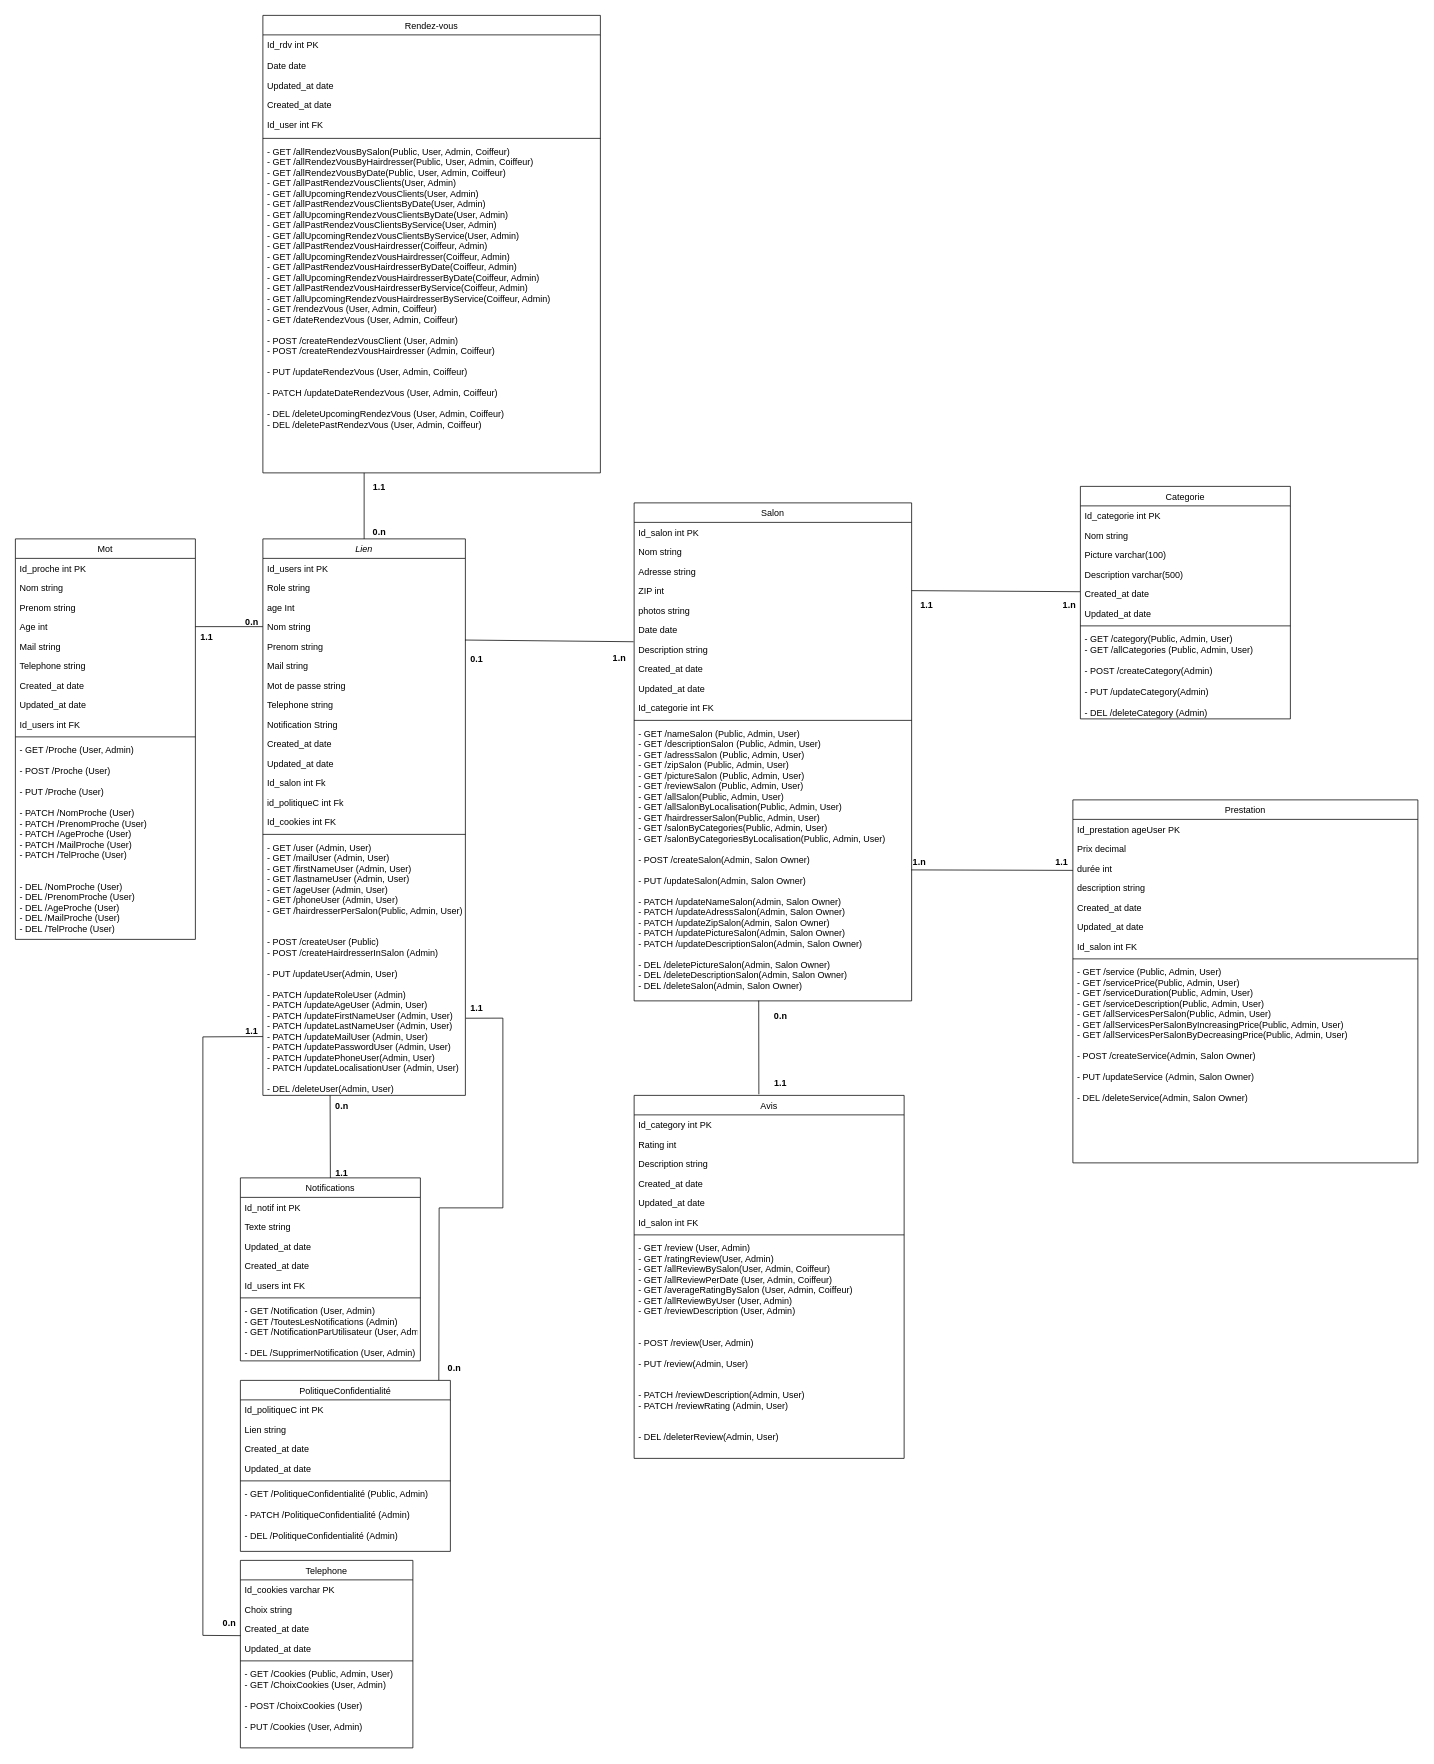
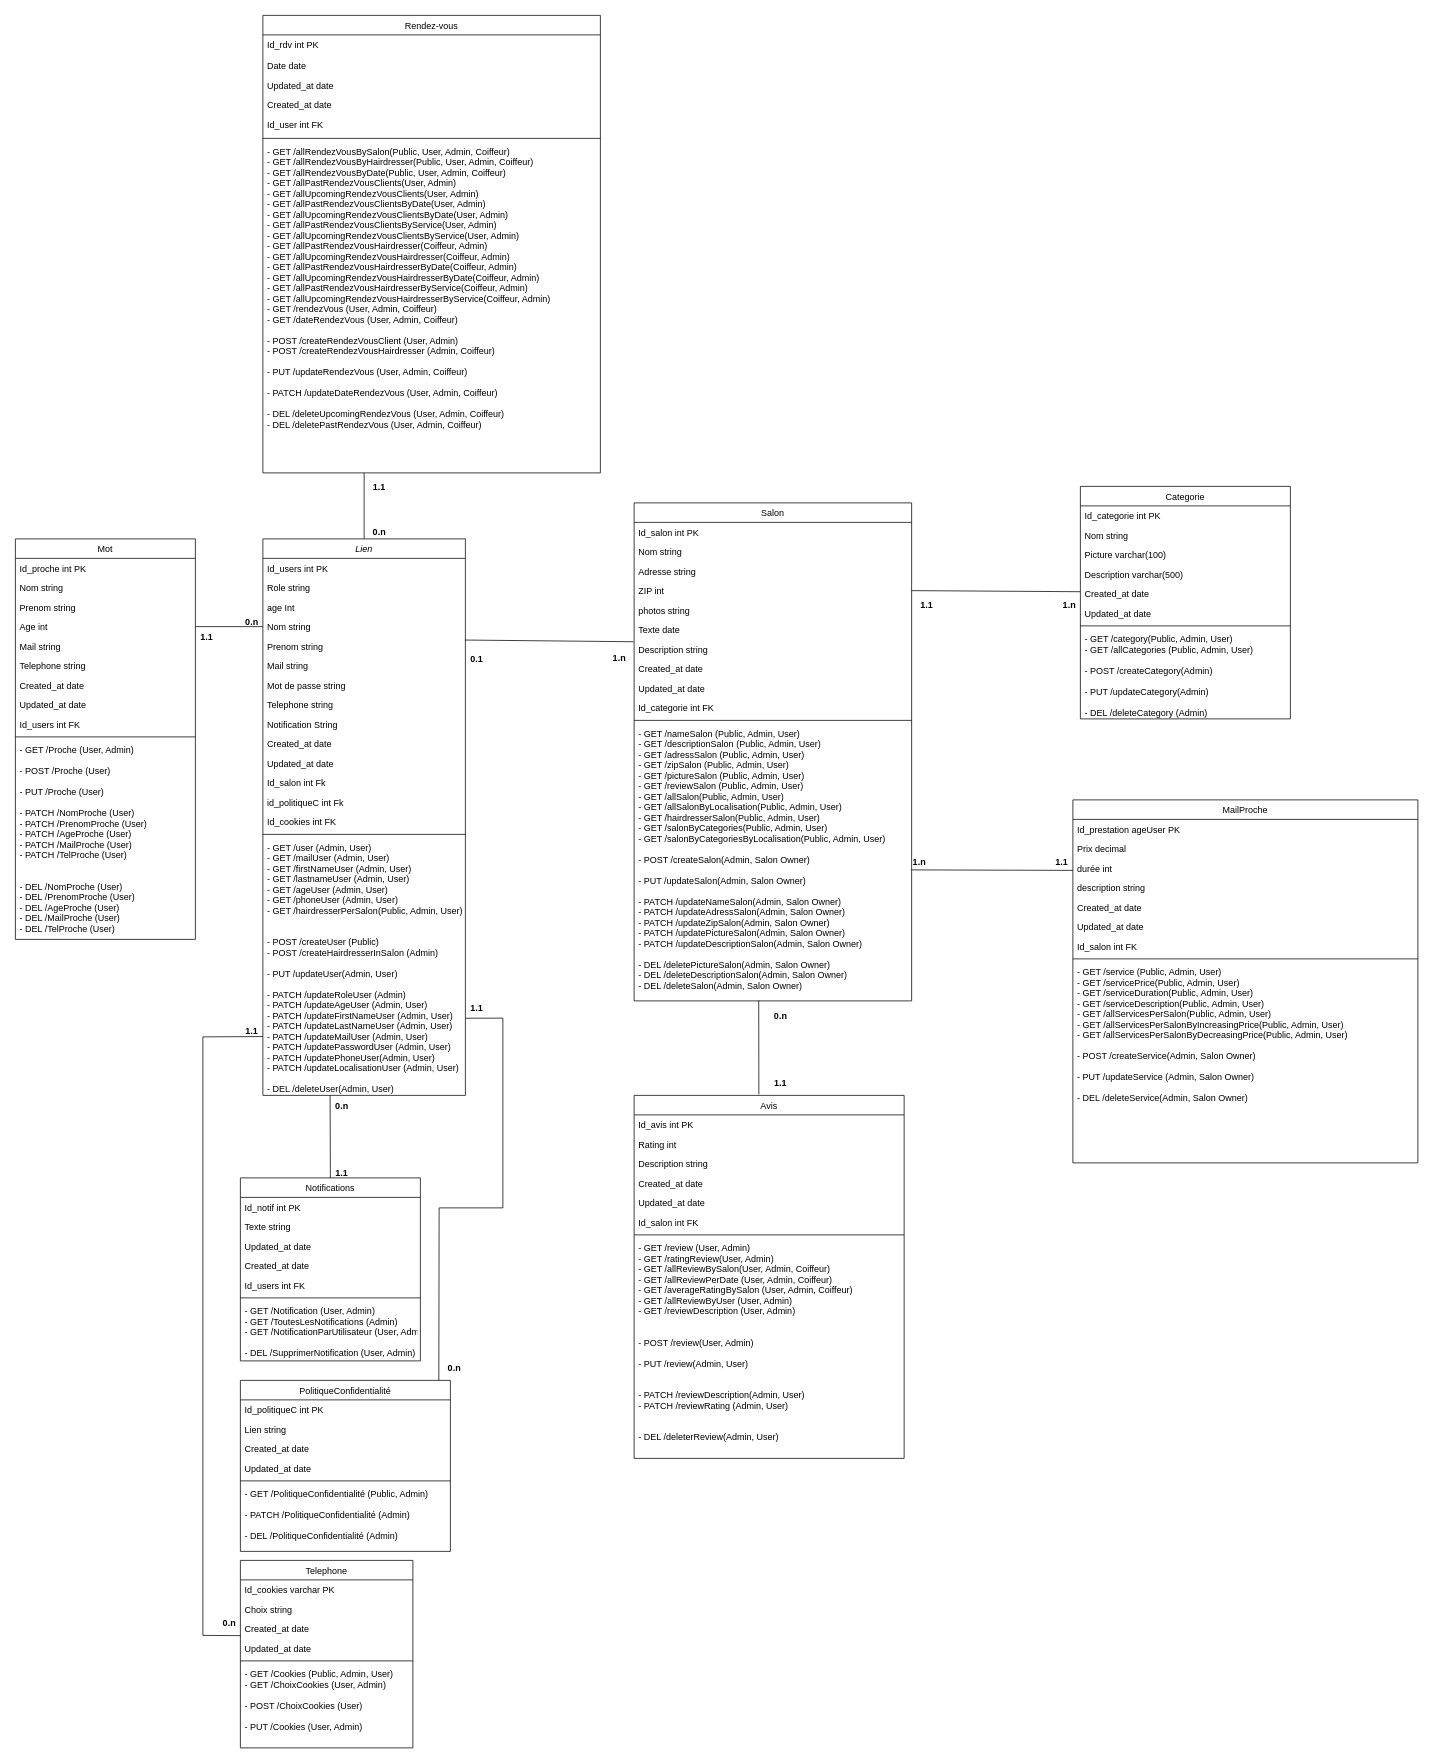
node "Date date": label "Date date" -> "Texte date"
node "Prestation": label "Prestation" -> "MailProche"
node "Id_category int PK": label "Id_category int PK" -> "Id_avis int PK"
